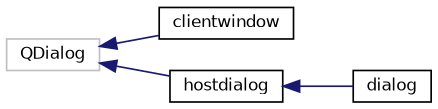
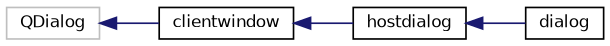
edge "hostdialog" -> "QDialog": now "hostdialog" -> "clientwindow"
